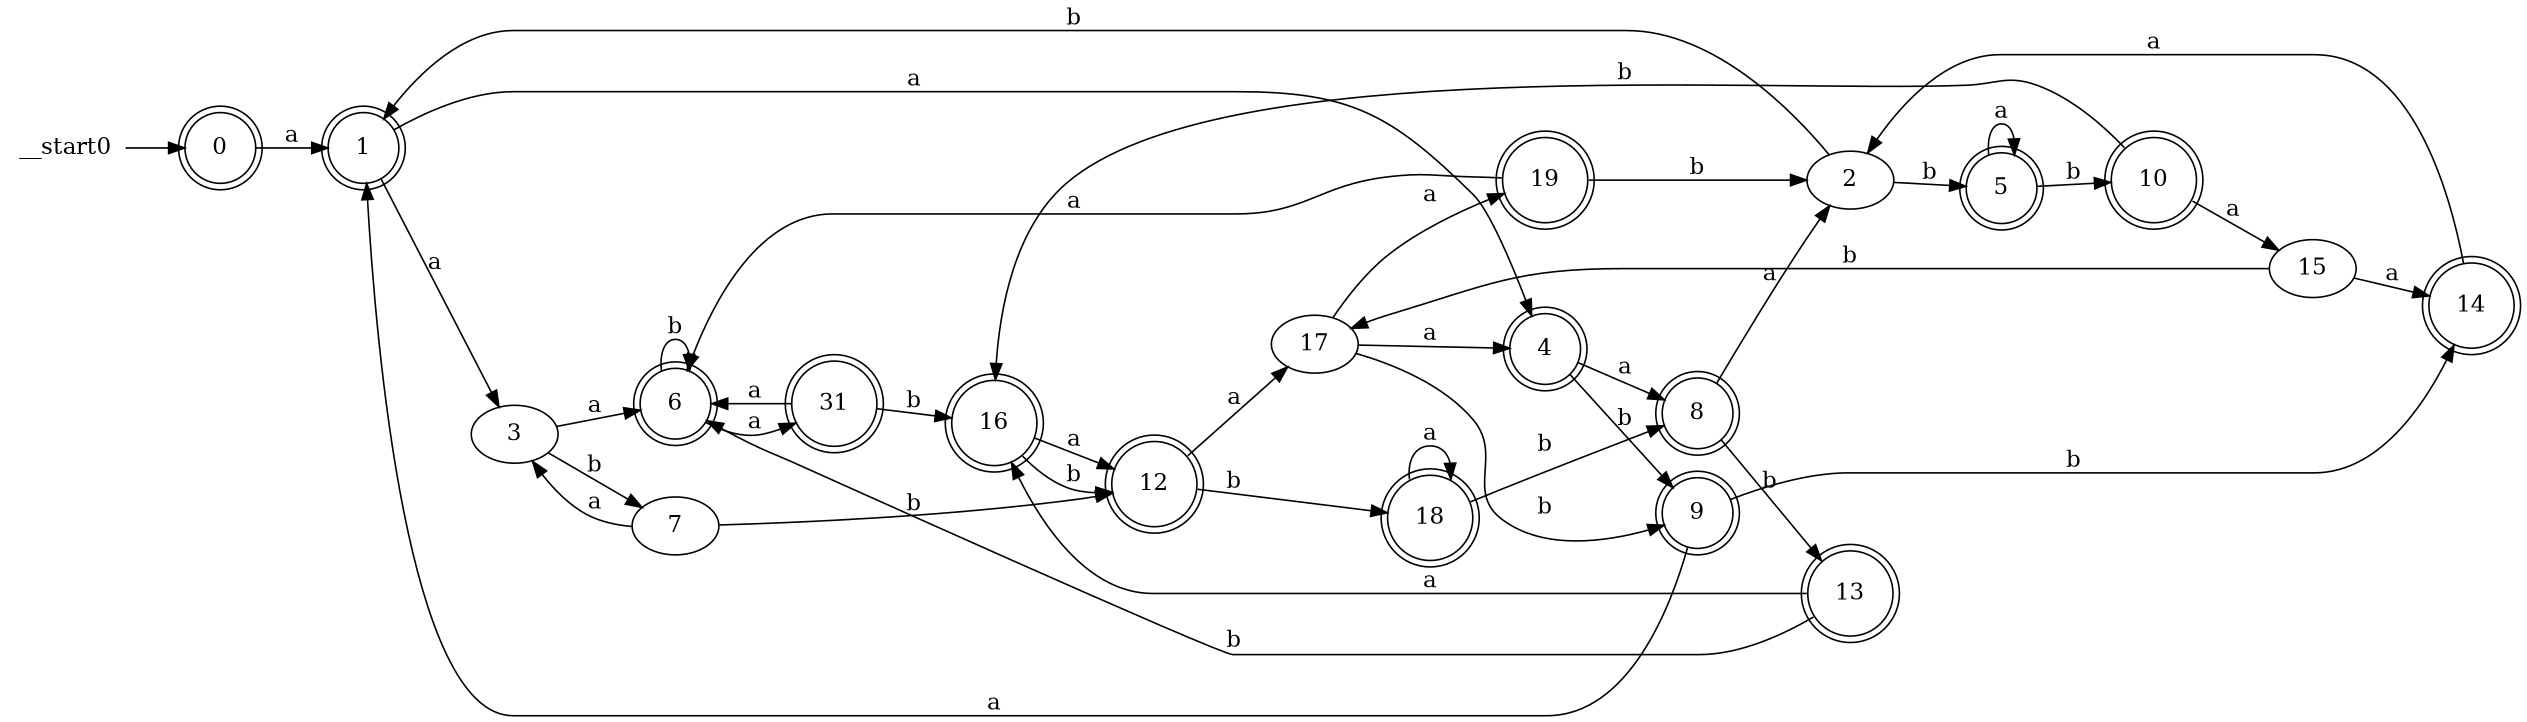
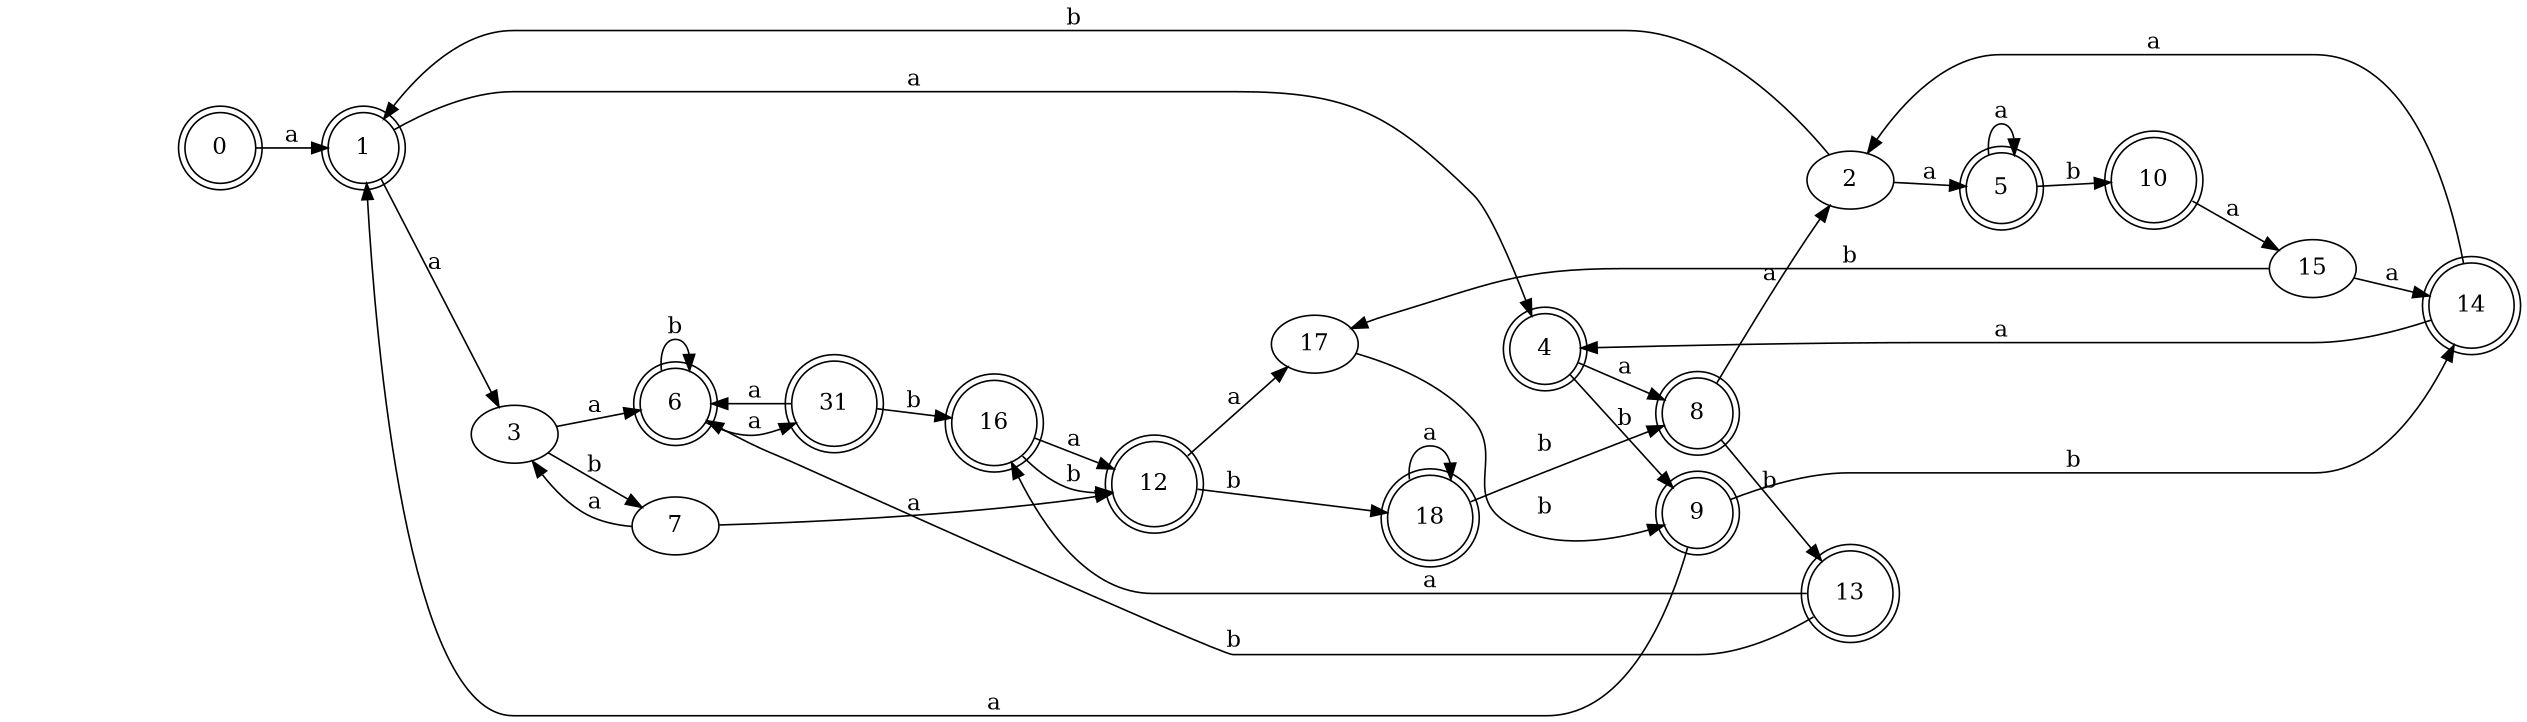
edge "10" -> "16": removed, label "b"
node "__start0": removed
edge "2" -> "5": label "b" -> "a"
node "19": removed
edge "17" -> "4": now "14" -> "4"
edge "7" -> "12": label "b" -> "a"
